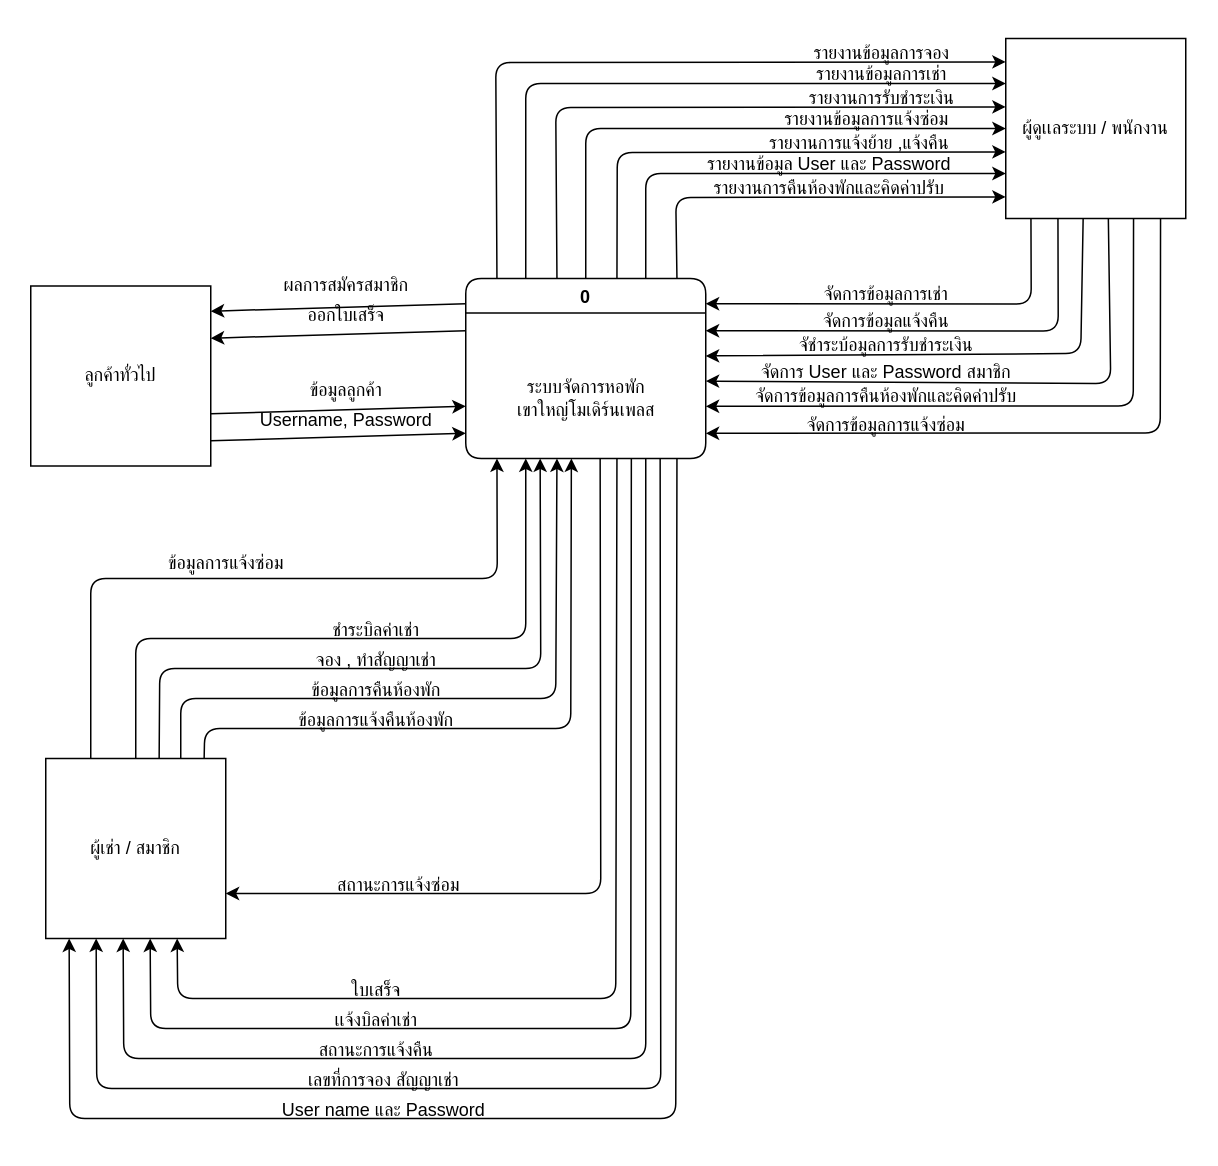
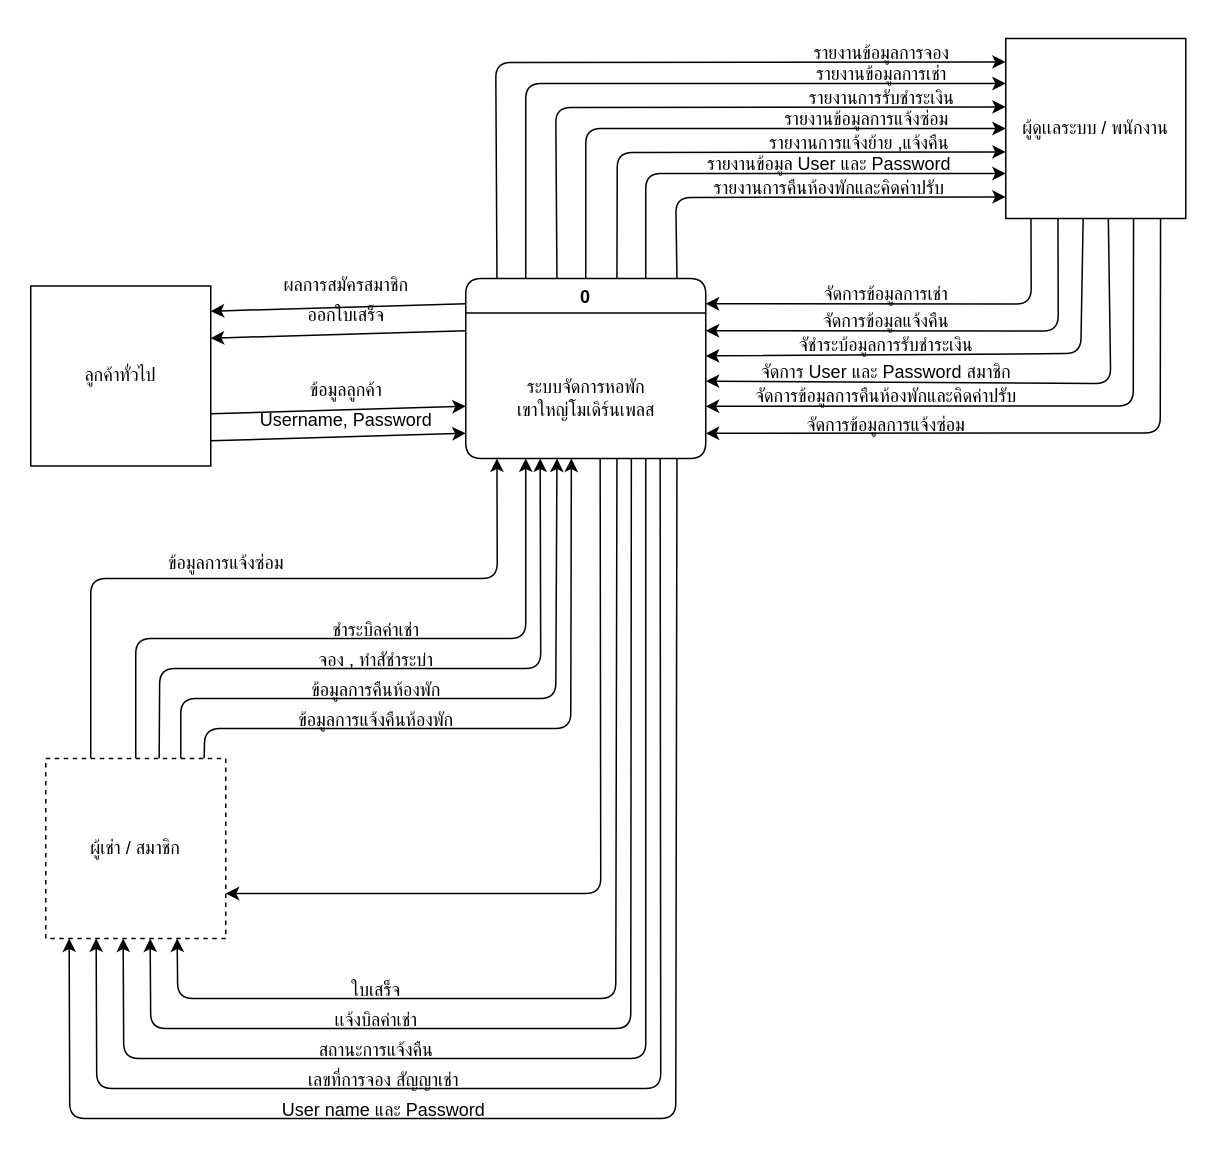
node "จอง , ทําสัญญาเช่า": label "จอง , ทําสัญญาเช่า" -> "จอง , ทําสัชำระบ่า"
node "ผู้เช่า / สมาชิก": style solid -> dashed
node "สถานะการแจ้งซ่อม": removed
